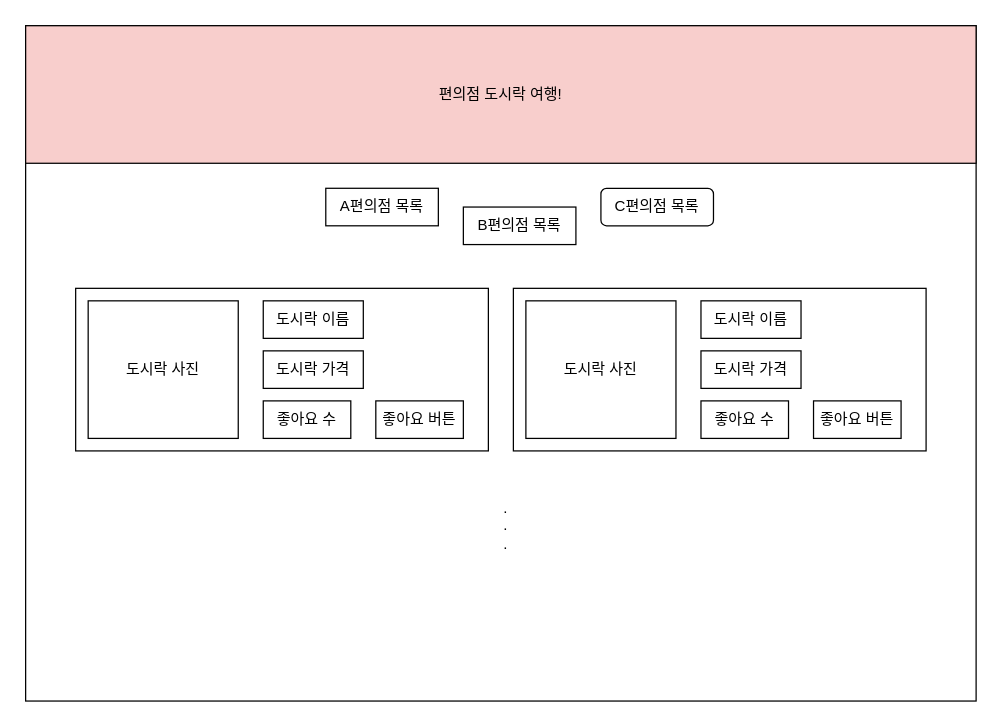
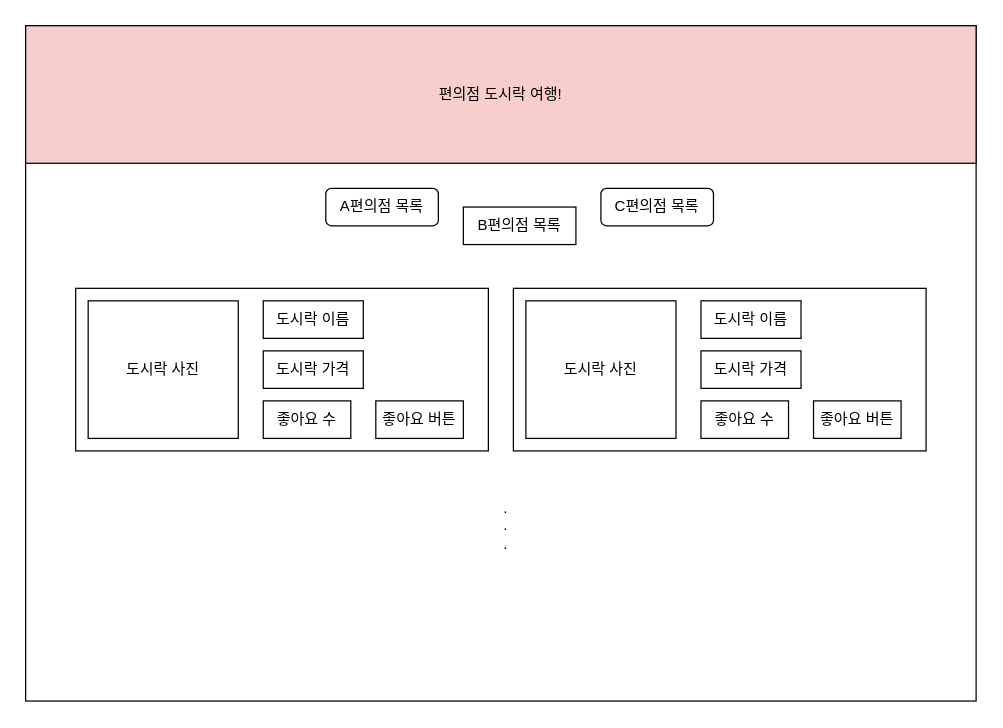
node "A편의점 목록": shape rectangle -> rounded rectangle
